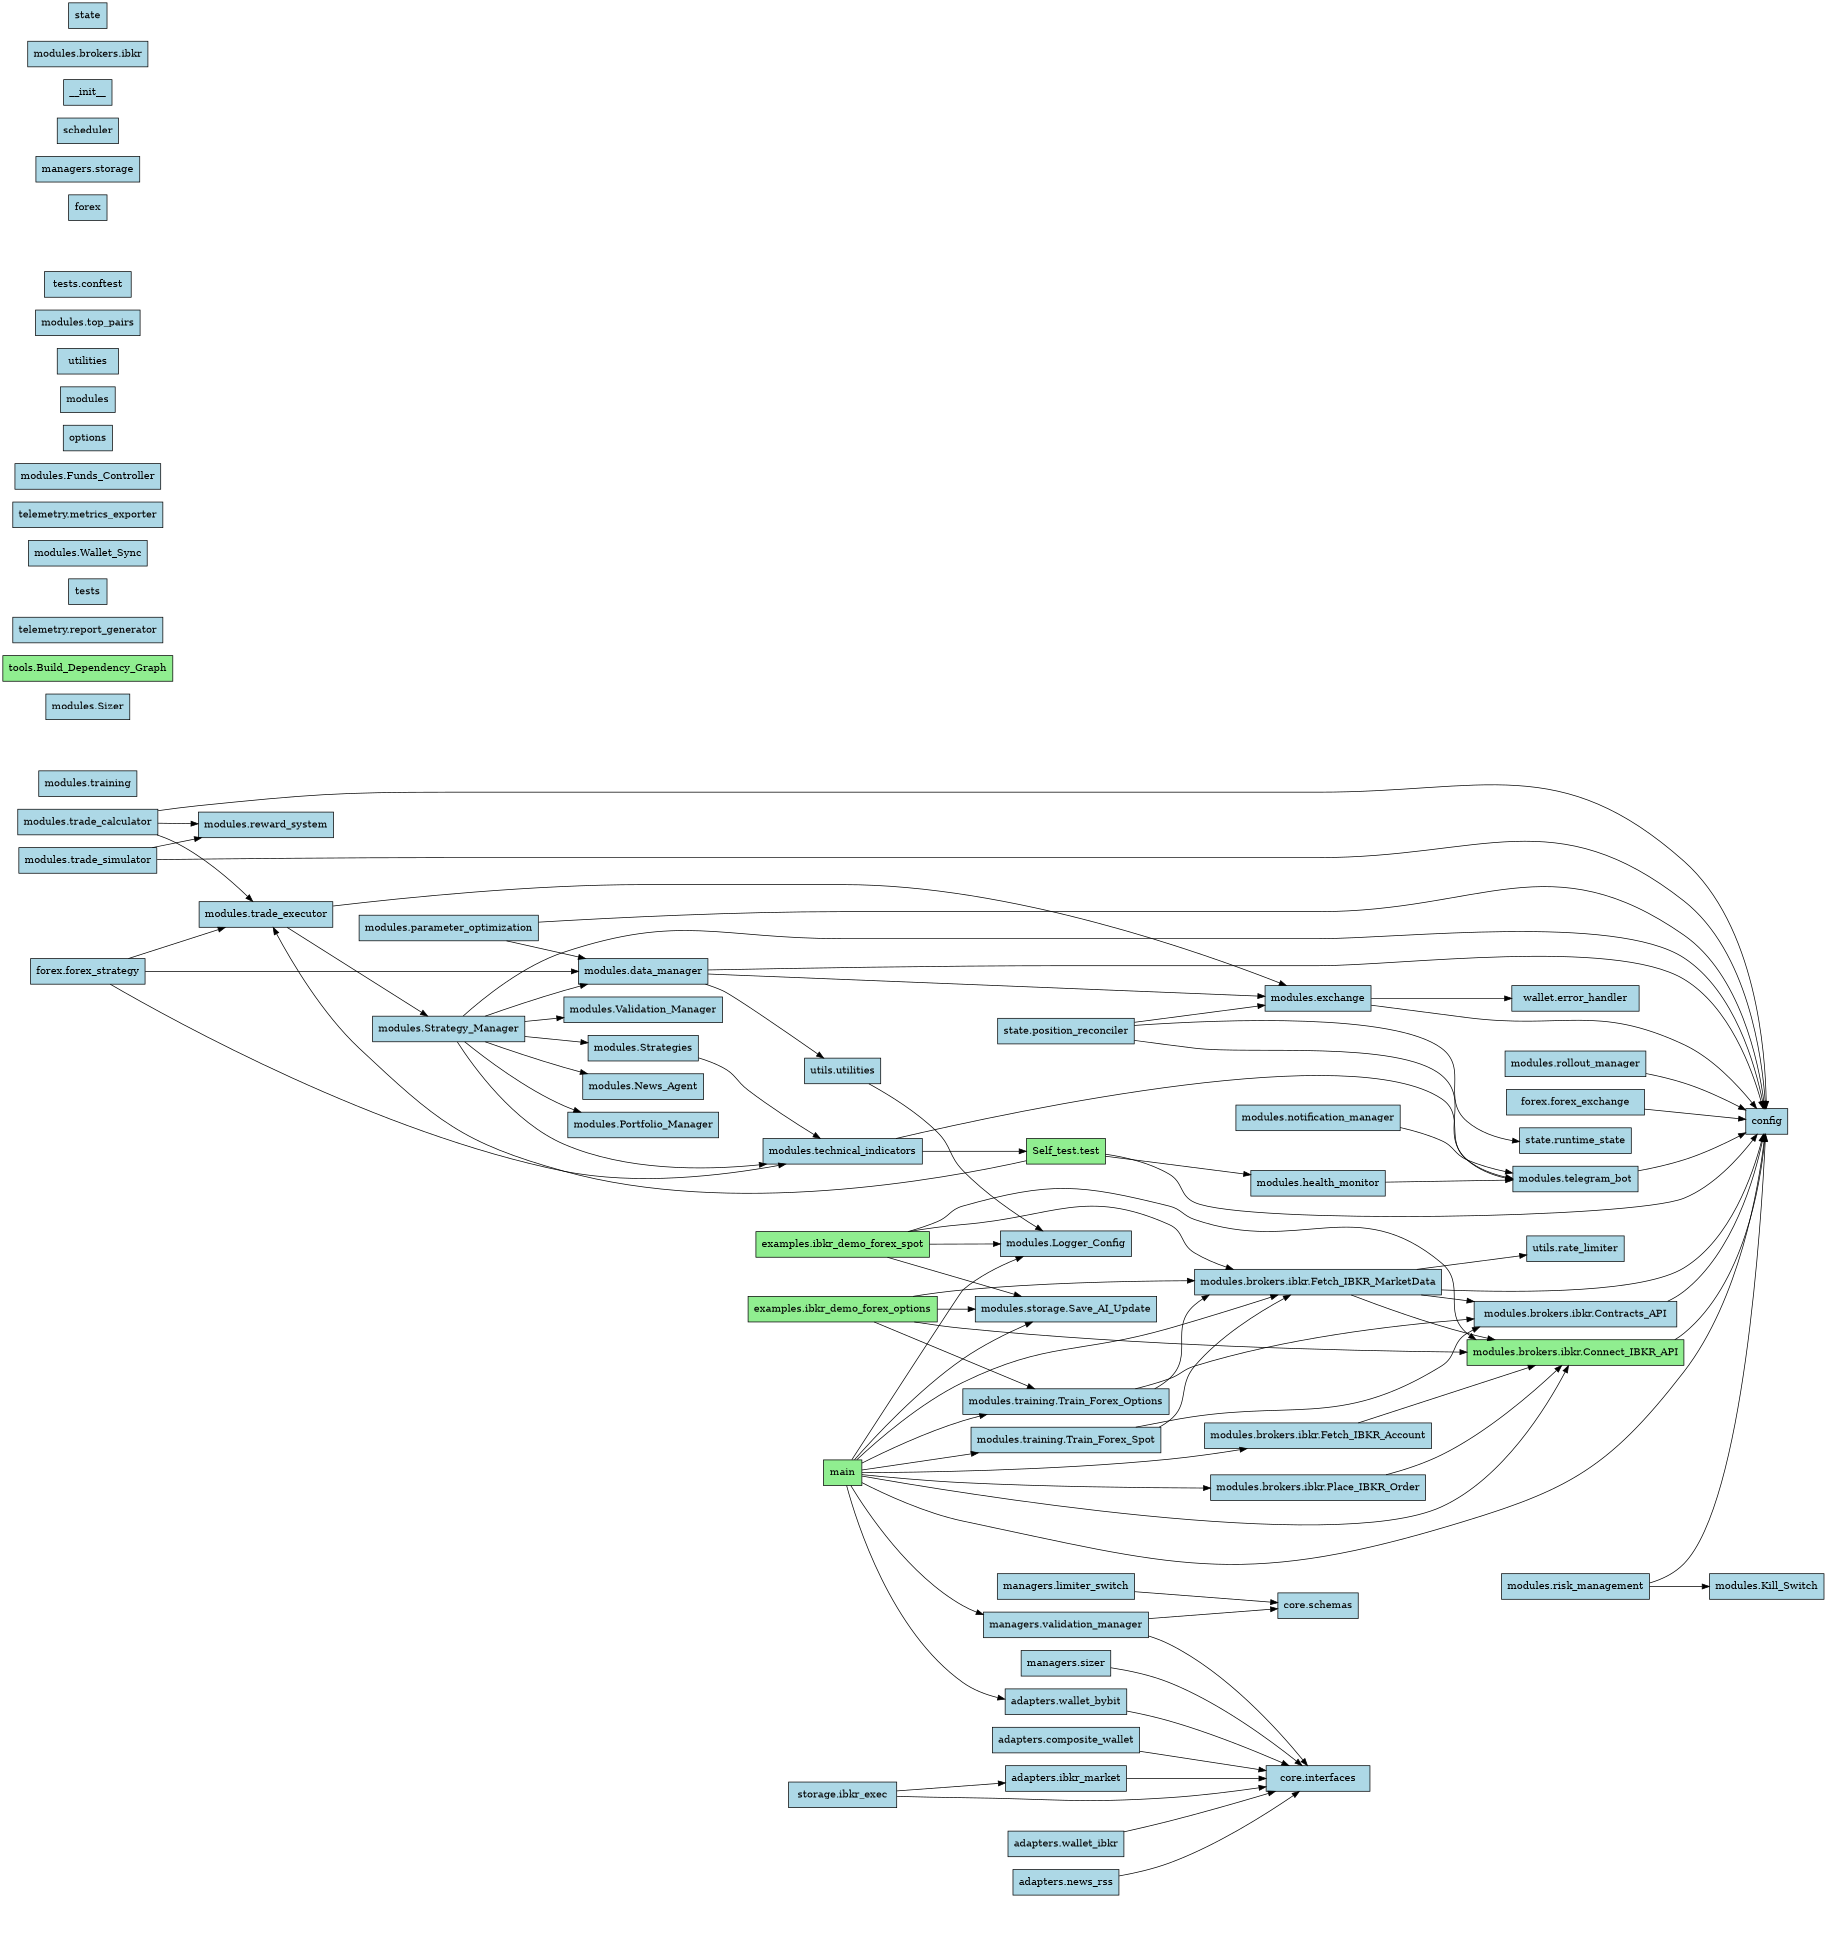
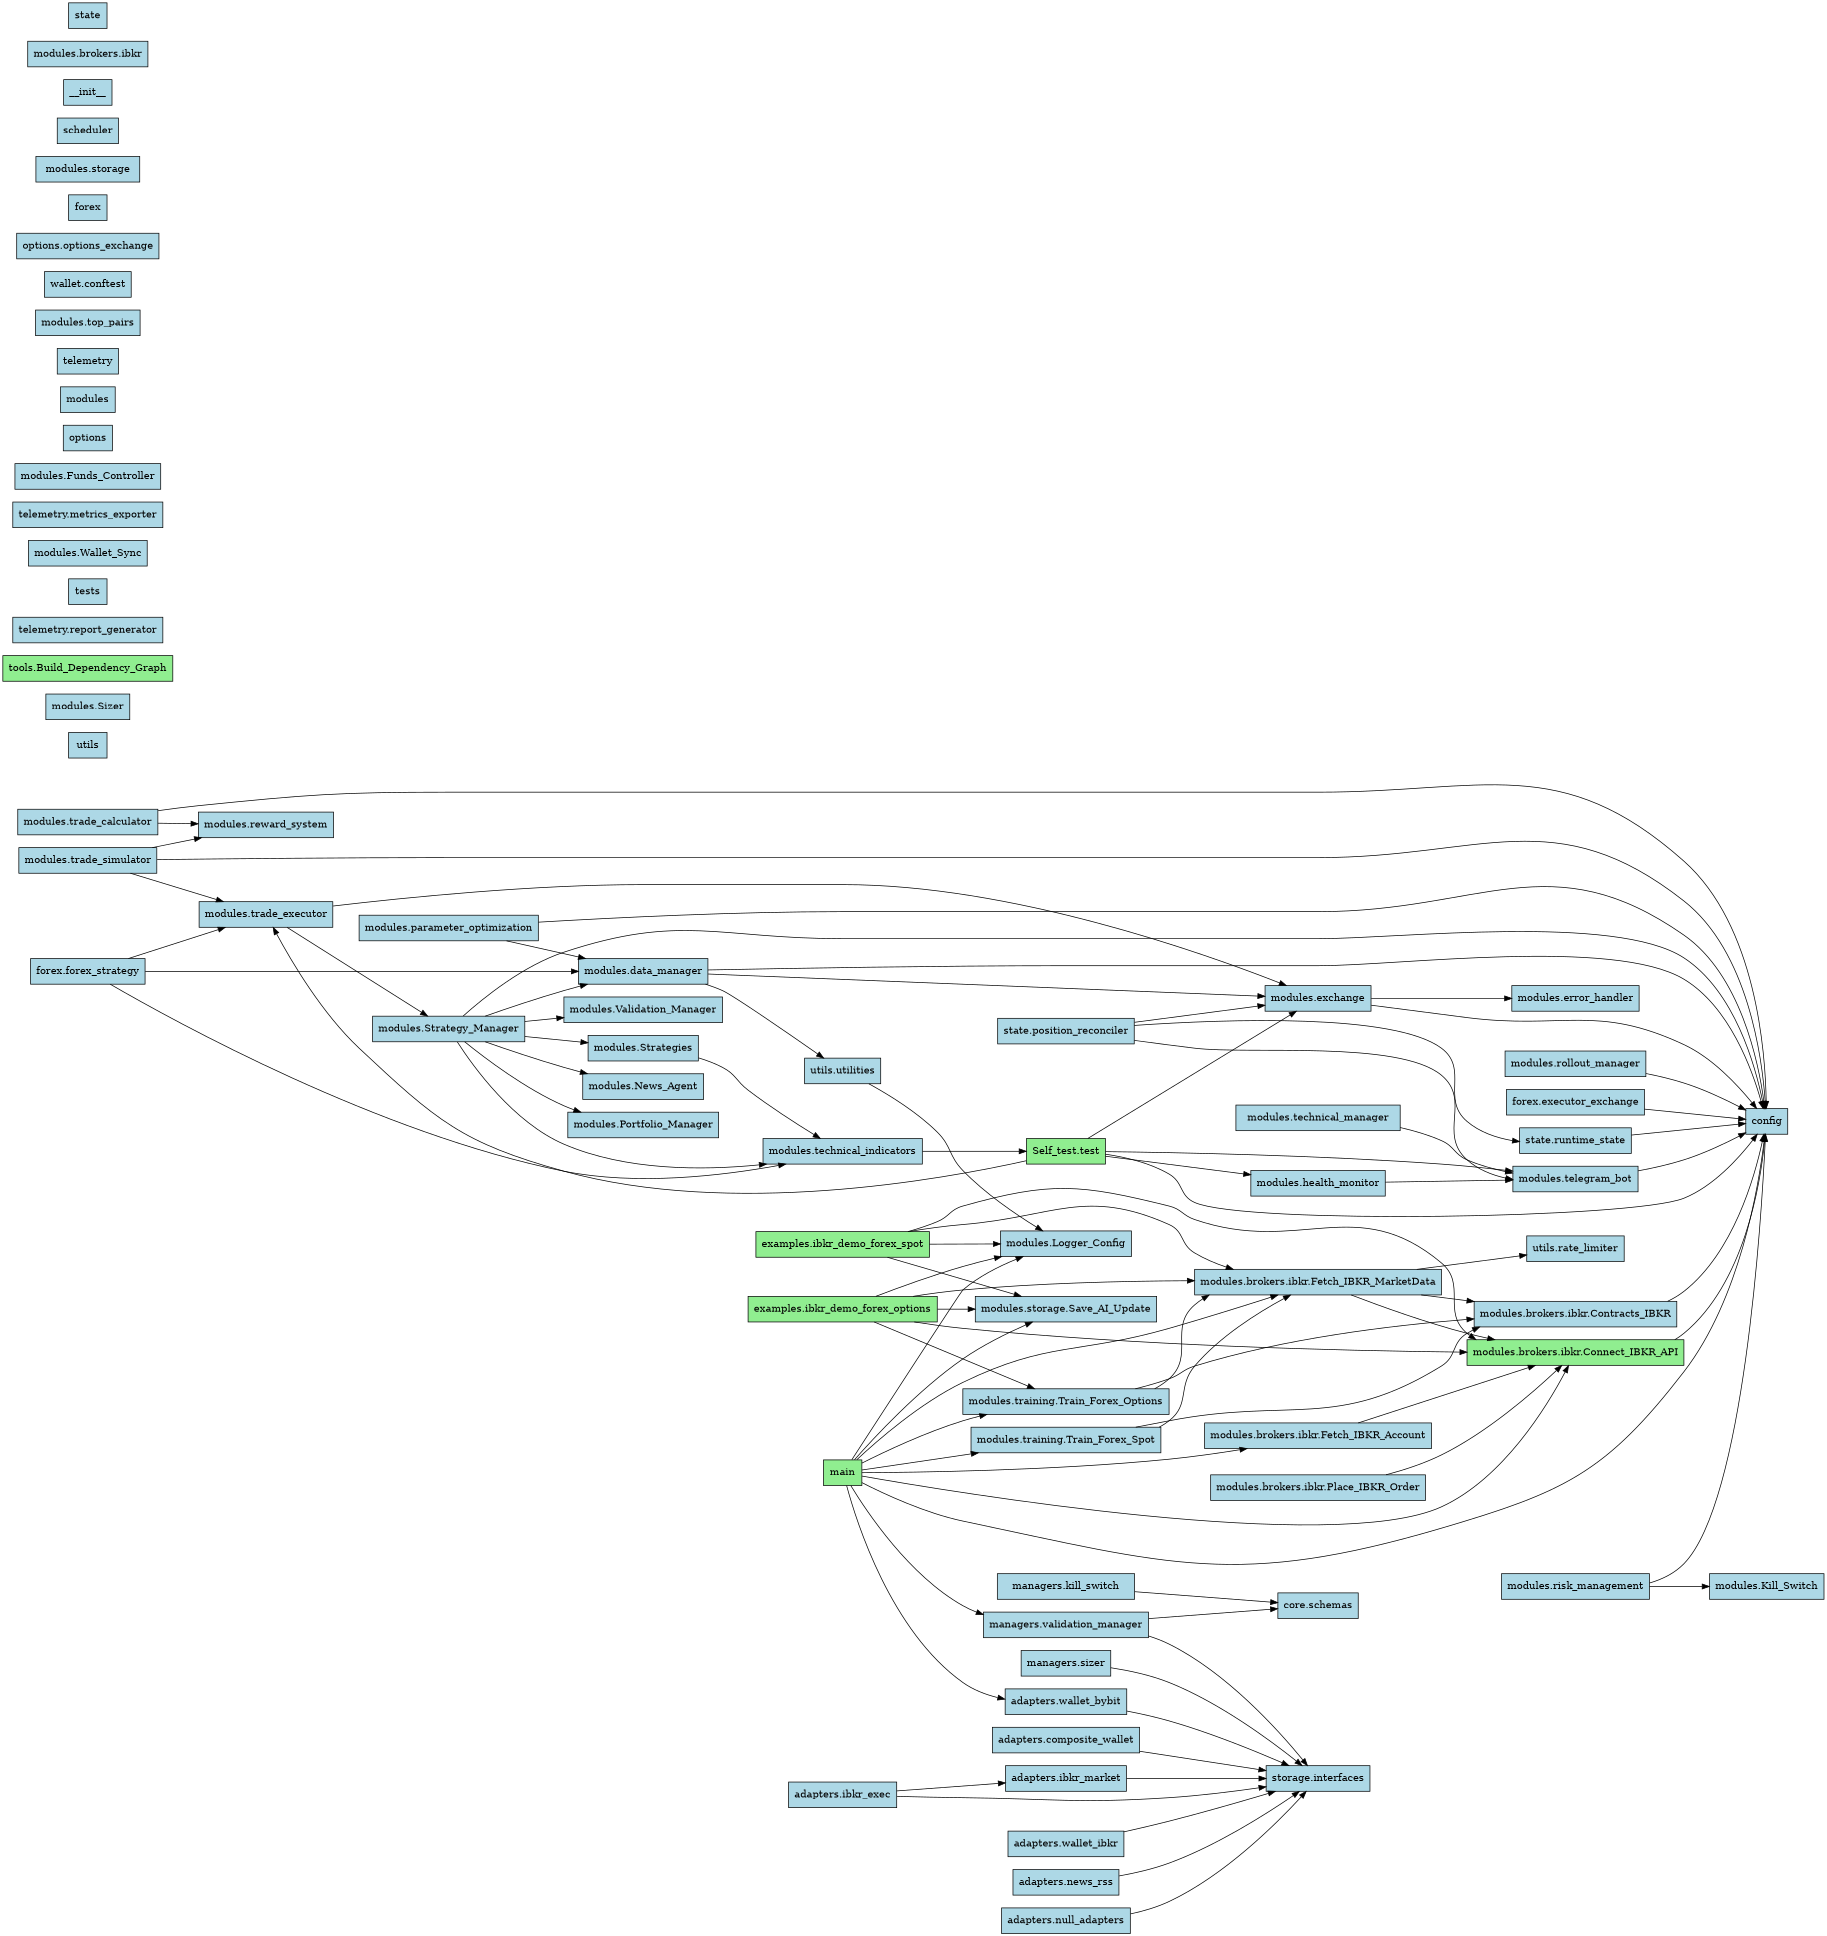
node "managers.storage": label "managers.storage" -> "modules.storage"
node "options.options_exchange": added
node "tests.conftest": label "tests.conftest" -> "wallet.conftest"
node "utilities": label "utilities" -> "telemetry"
node "utils": added
node "modules.training": removed
edge "modules.trade_calculator" -> "modules.trade_executor": now "modules.trade_simulator" -> "modules.trade_executor"
node "wallet.error_handler": label "wallet.error_handler" -> "modules.error_handler"
edge "Self_test.test" -> "modules.exchange": added
edge "modules.technical_indicators" -> "modules.telegram_bot": now "Self_test.test" -> "modules.telegram_bot"
node "forex.forex_exchange": label "forex.forex_exchange" -> "forex.executor_exchange"
node "modules.notification_manager": label "modules.notification_manager" -> "modules.technical_manager"
edge "examples.ibkr_demo_forex_options" -> "modules.Logger_Config": added
edge "modules.brokers.ibkr.Fetch_IBKR_MarketData" -> "config": now "state.runtime_state" -> "config"
node "modules.brokers.ibkr.Contracts_API": label "modules.brokers.ibkr.Contracts_API" -> "modules.brokers.ibkr.Contracts_IBKR"
edge "main" -> "modules.brokers.ibkr.Place_IBKR_Order": removed
node "managers.limiter_switch": label "managers.limiter_switch" -> "managers.kill_switch"
node "core.interfaces": label "core.interfaces" -> "storage.interfaces"
node "storage.ibkr_exec": label "storage.ibkr_exec" -> "adapters.ibkr_exec"
node "adapters.null_adapters": added
